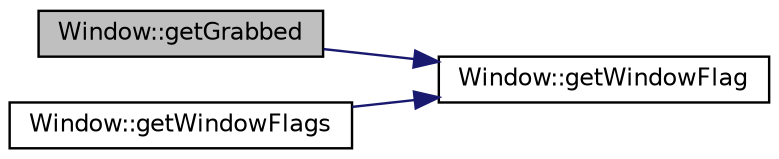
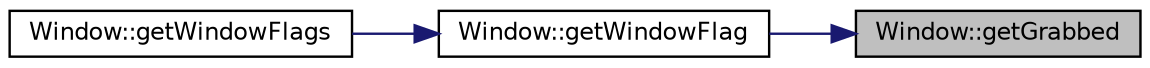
edge "Window::getGrabbed" -> "Window::getWindowFlag": reversed
